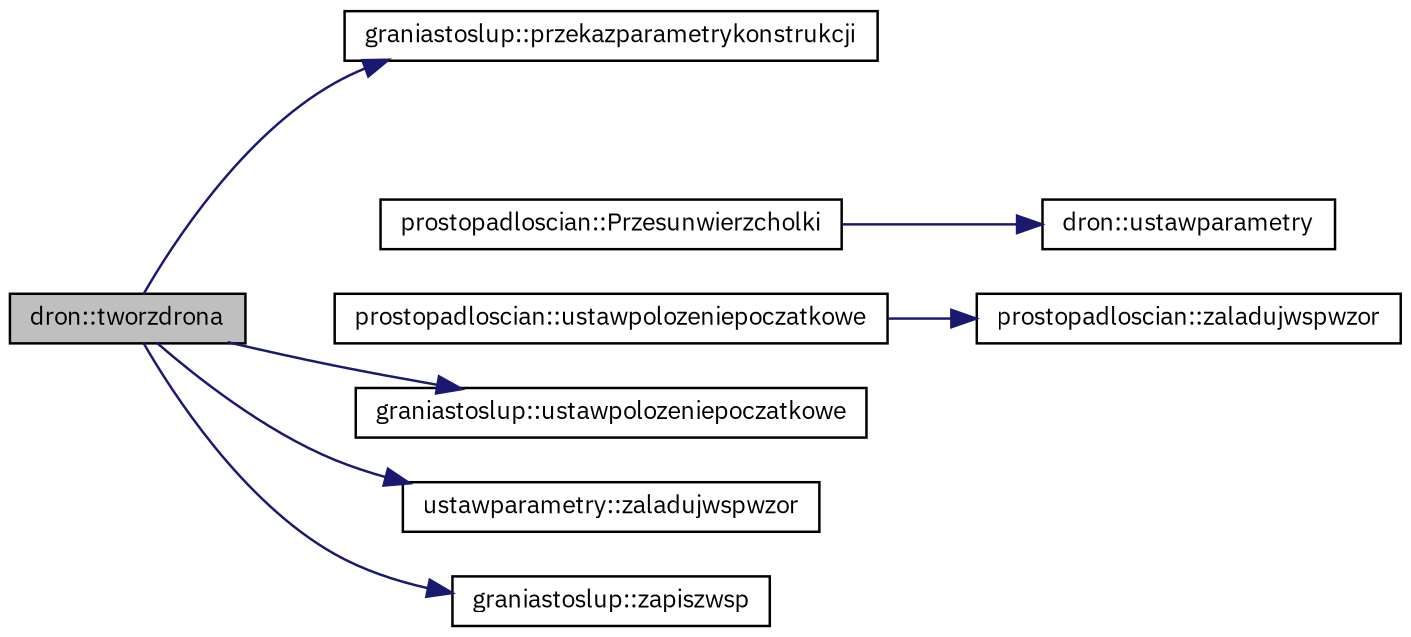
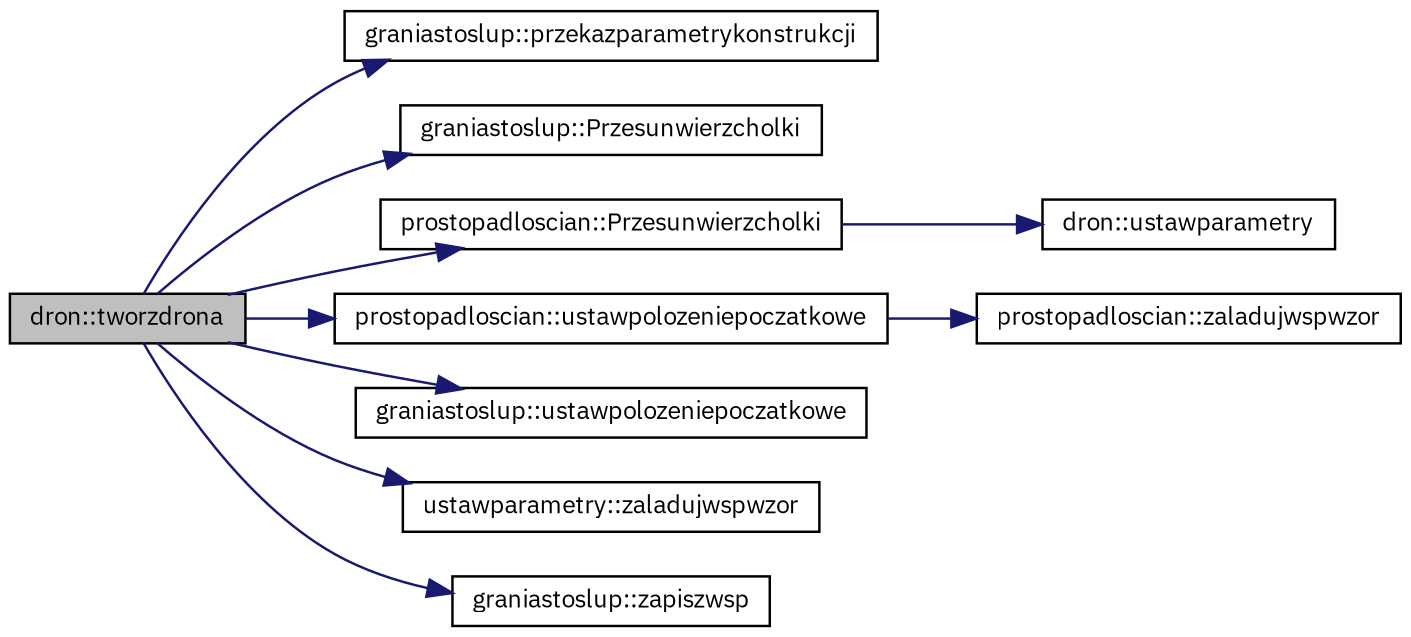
node "graniastoslup::Przesunwierzcholki": added
edge "dron::tworzdrona" -> "prostopadloscian::Przesunwierzcholki": added
edge "dron::tworzdrona" -> "prostopadloscian::ustawpolozeniepoczatkowe": added
